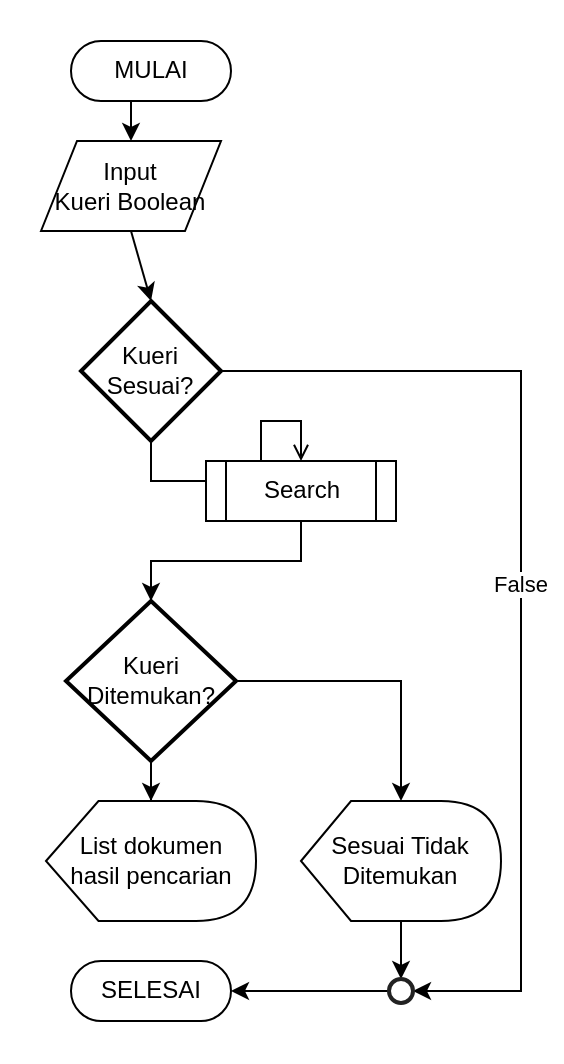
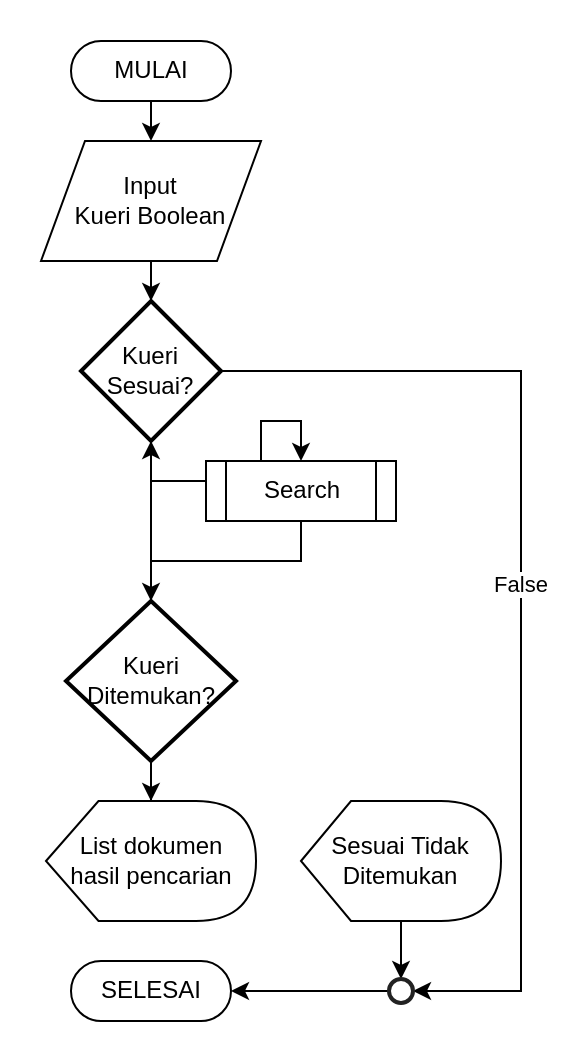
node "Input Kueri Boolean": size 180x90 -> 220x120
edge "Kueri Sesuai?" -> "Search": arrowhead open -> classic
edge "Kueri Ditemukan?" -> "Sesuai Tidak Ditemukan": now "Kueri Ditemukan?" -> "Kueri Sesuai?"
